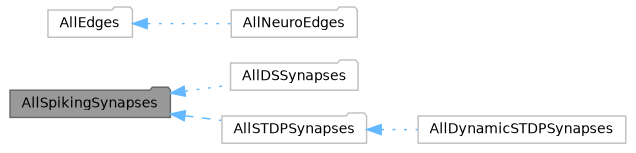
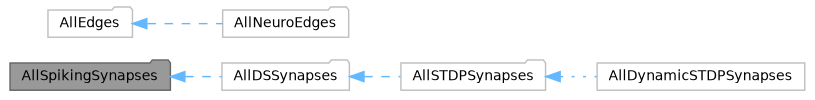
edge "AllNeuroEdges" -> "AllEdges": style dotted -> dashed
edge "AllDSSynapses" -> "AllSpikingSynapses": style dotted -> dashed
edge "AllSTDPSynapses" -> "AllSpikingSynapses": now "AllSTDPSynapses" -> "AllDSSynapses"
